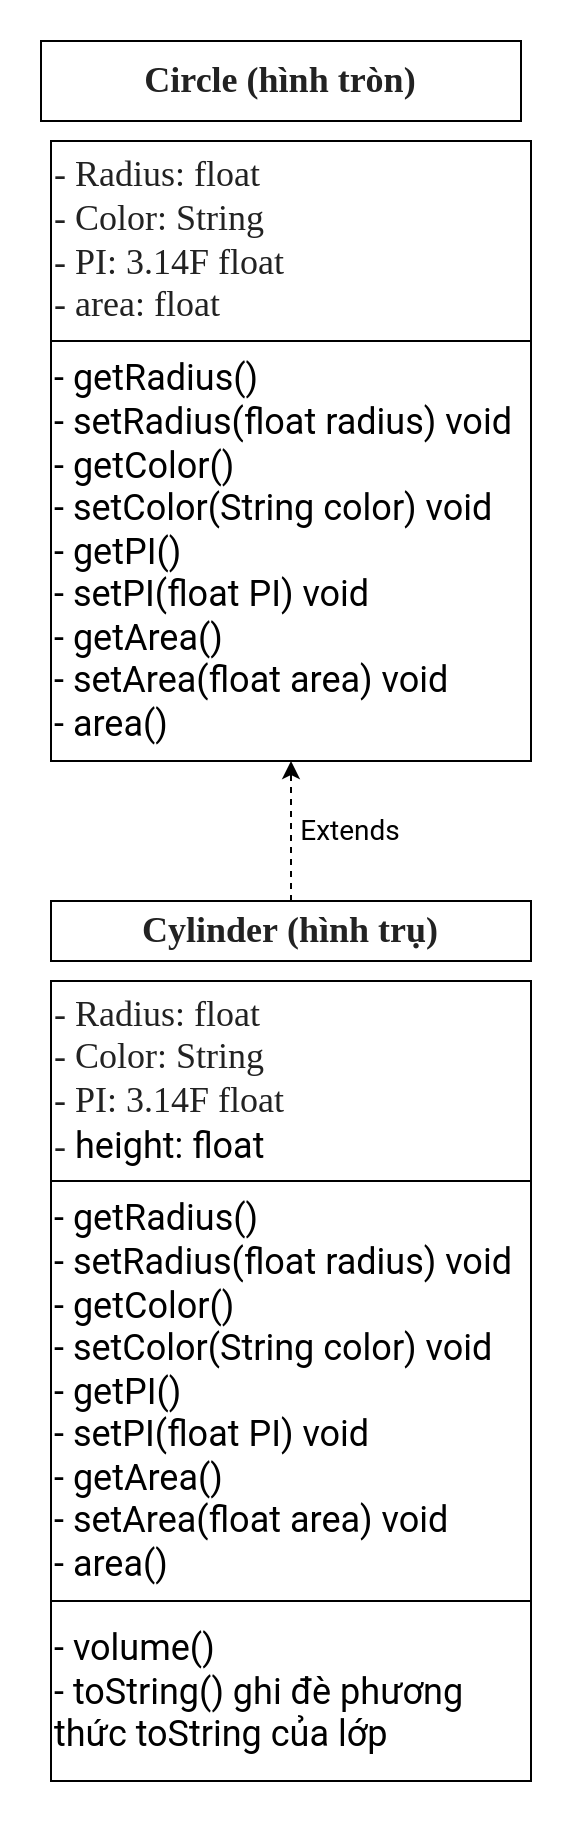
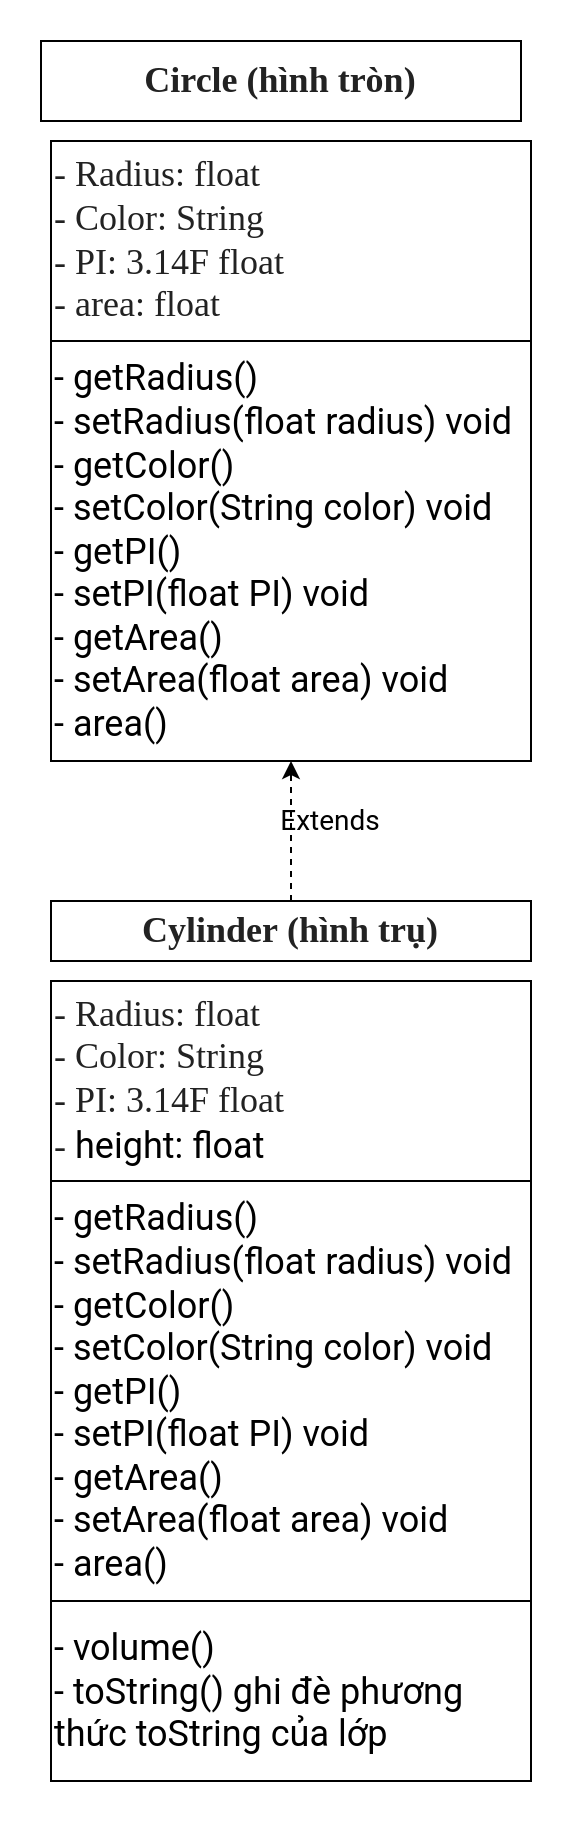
node "Extends": moved (351, 831) -> (331, 821)
